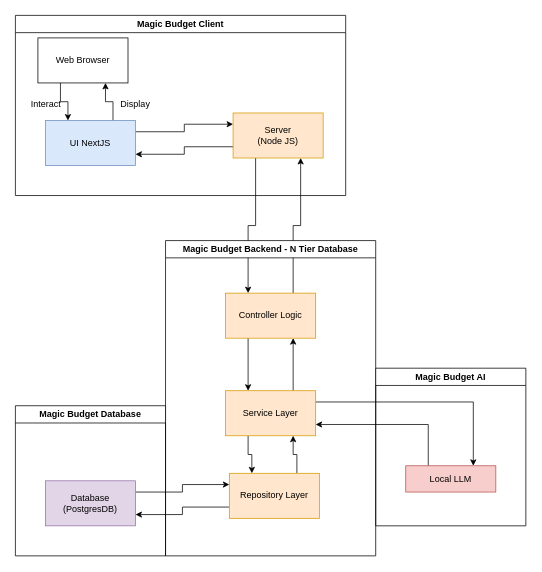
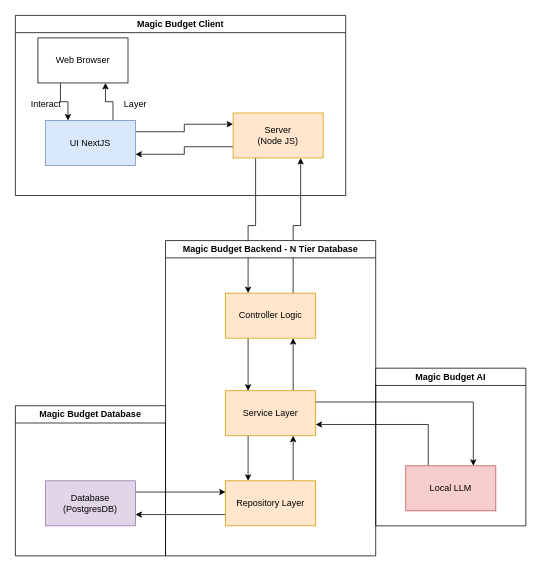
node "Display": label "Display" -> "Layer"
node "Local LLM": size 90x26 -> 90x45
node "Repository Layer": moved (274, 495) -> (270, 503)
